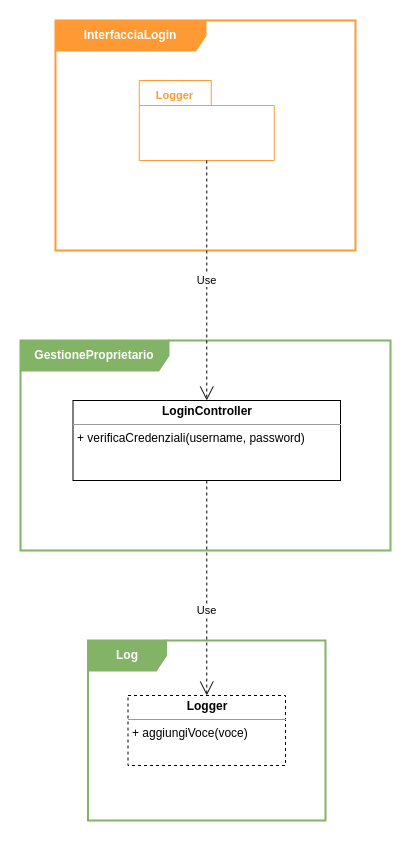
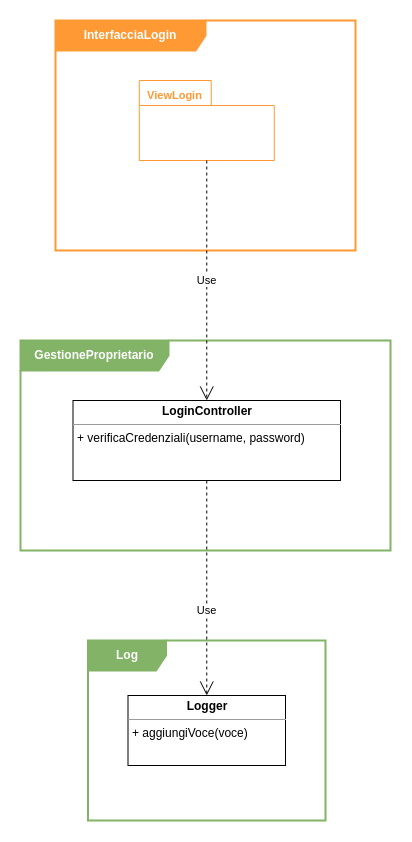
node "Logger": label "Logger" -> "ViewLogin"
node "Logger + aggiungiVoce(voce)": style dashed -> solid
